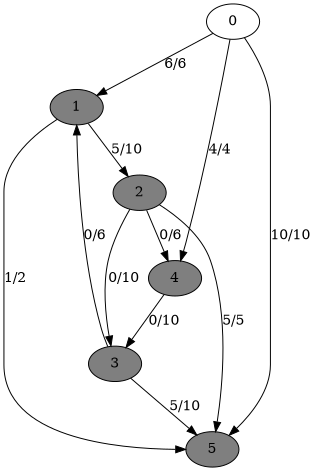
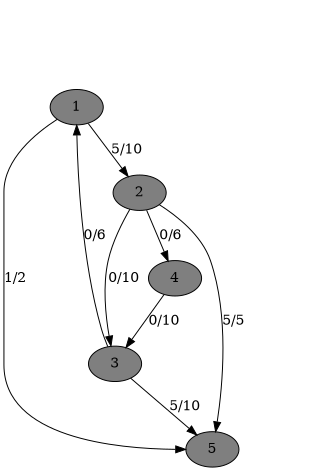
node "0": removed
